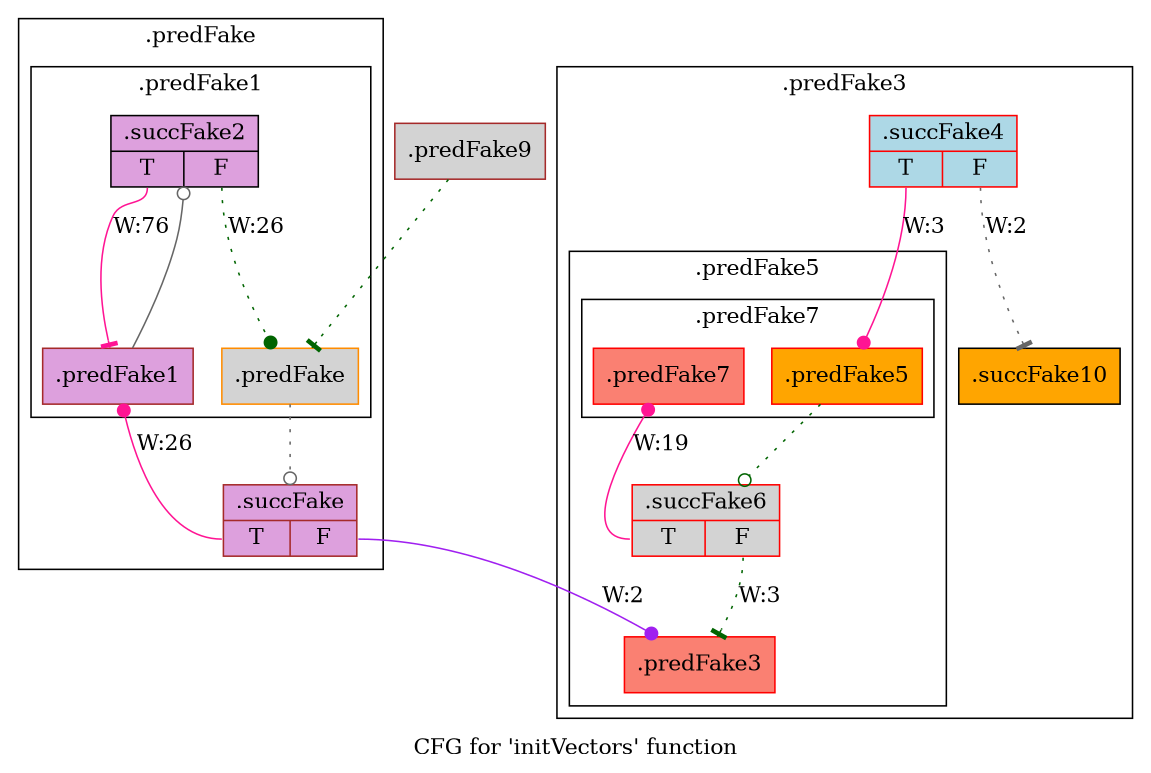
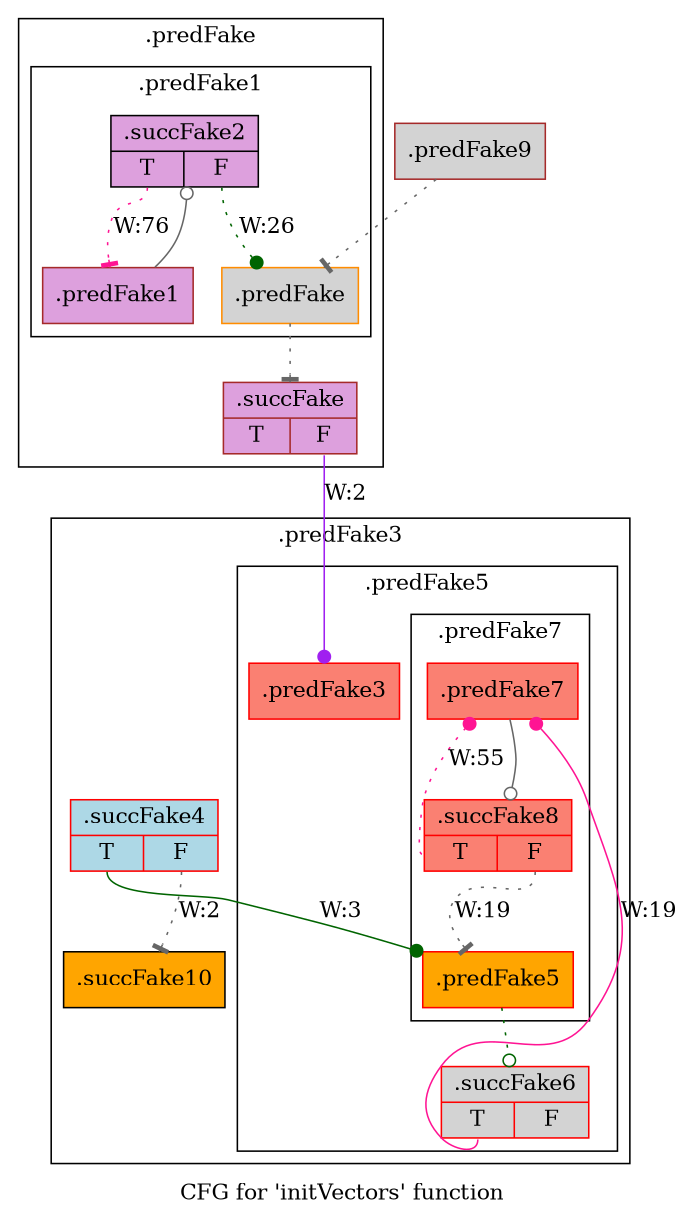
edge ".predFake9" -> ".predFake": color darkgreen -> gray40
edge ".succFake2" -> ".predFake1": style solid -> dotted
edge ".succFake4" -> ".predFake5": color deeppink -> darkgreen
edge ".predFake" -> ".succFake": arrowhead odot -> tee
edge ".succFake" -> ".predFake1": removed, label "W:26"
edge ".succFake6" -> ".predFake3": removed, label "W:3"
node ".succFake8": added
